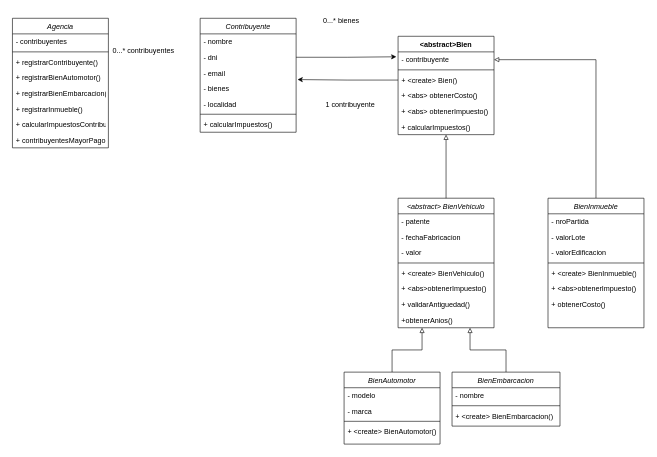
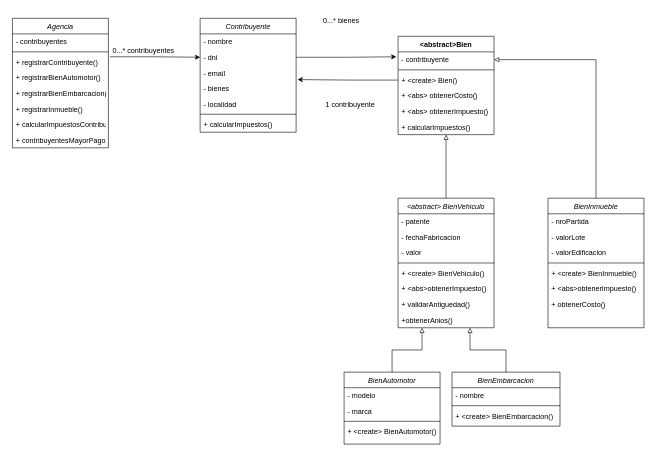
edge "+ registrarContribuyente()" -> "- dni": added
